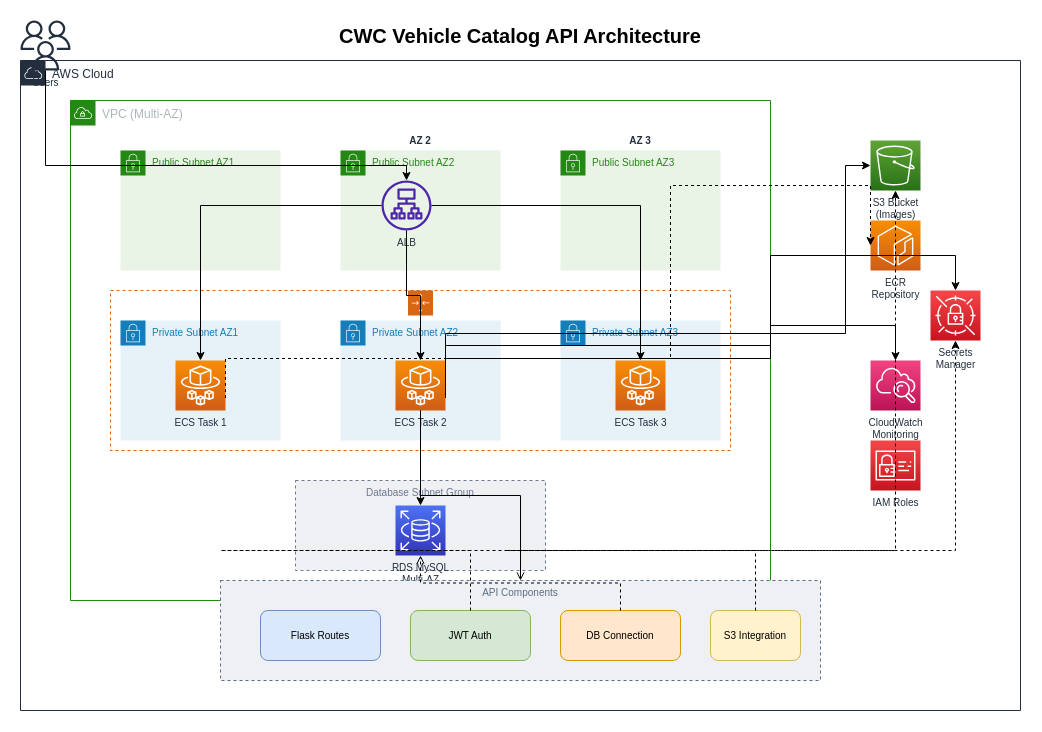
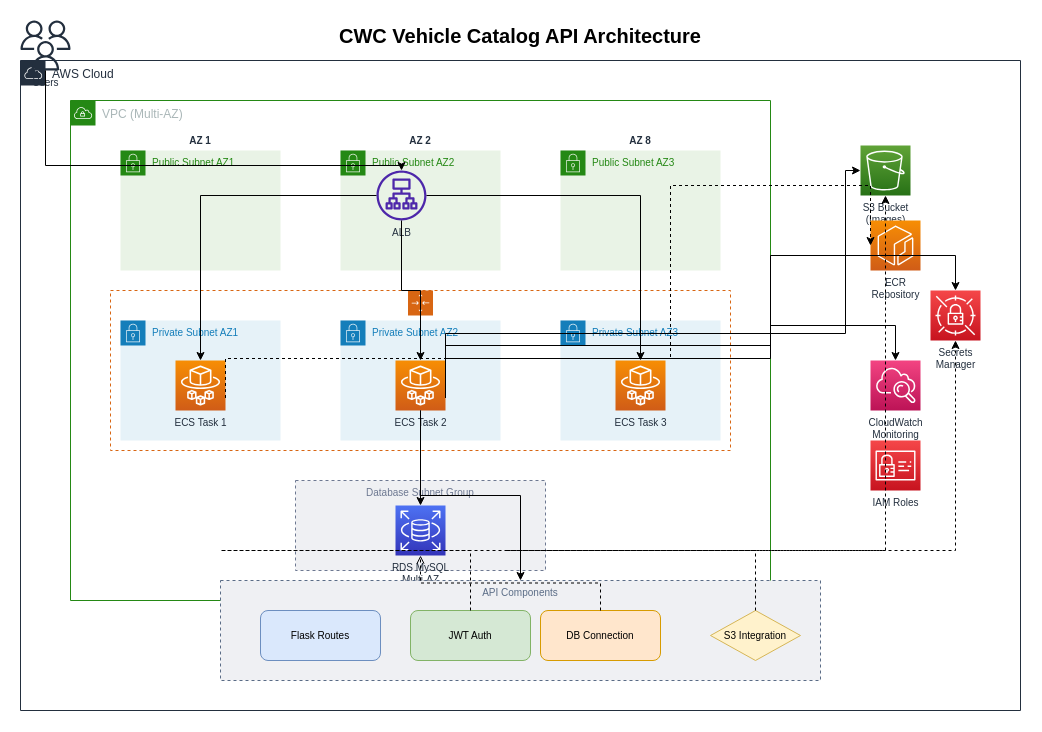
node "AZ 1": added
node "AZ 3": label "AZ 3" -> "AZ 8"
node "S3 Bucket (Images)": moved (896, 166) -> (886, 171)
node "ALB": moved (407, 206) -> (402, 196)
edge "ECS Task 2" -> "API Components": arrowhead open -> classic
node "DB Connection": moved (621, 636) -> (601, 636)
node "S3 Integration": shape rounded rectangle -> diamond
